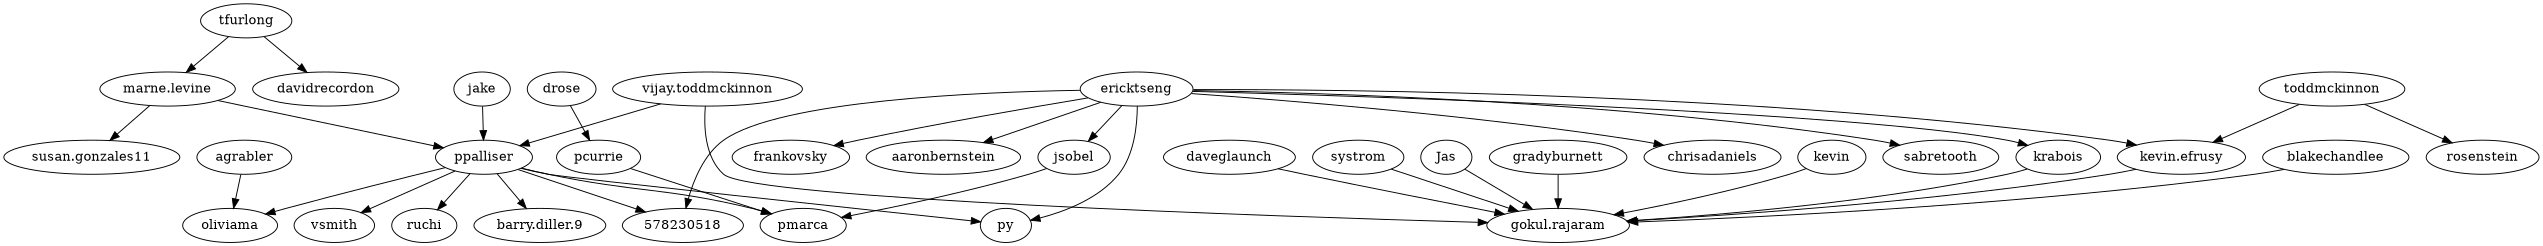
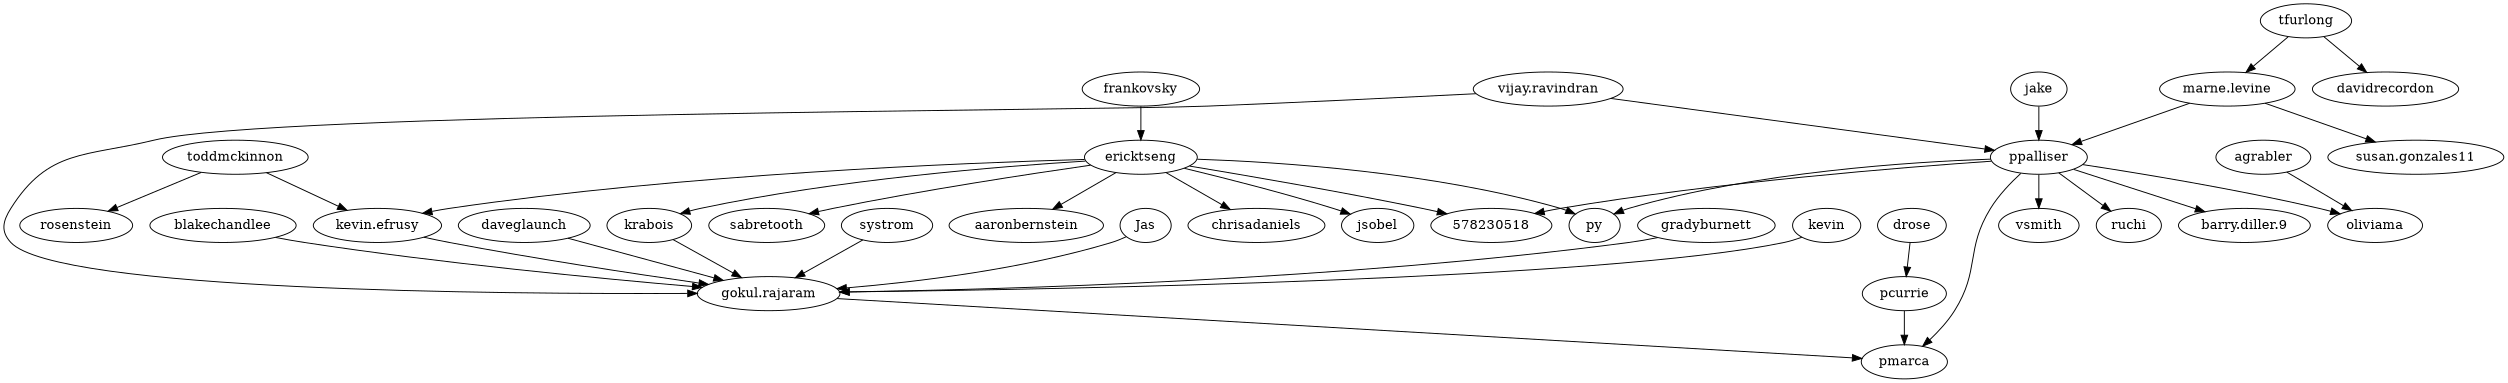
node "vijay.toddmckinnon": label "vijay.toddmckinnon" -> "vijay.ravindran"
edge "ericktseng" -> "frankovsky": reversed
edge "jsobel" -> "pmarca": now "gokul.rajaram" -> "pmarca"
